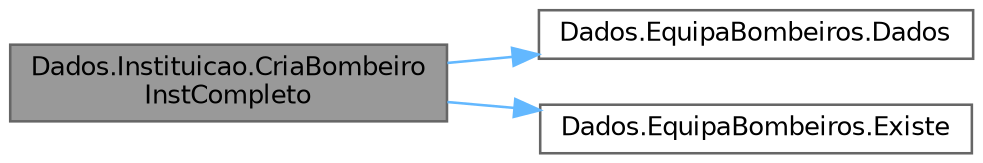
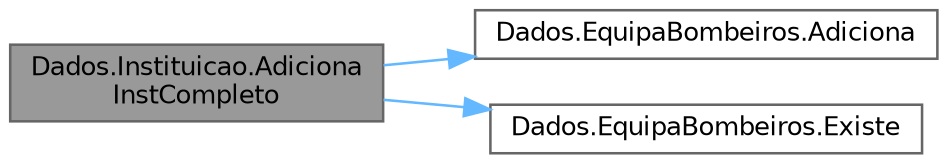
node "Dados.EquipaBombeiros.Dados": label "Dados.EquipaBombeiros.Dados" -> "Dados.EquipaBombeiros.Adiciona"
node "Dados.Instituicao.CriaBombeiro InstCompleto": label "Dados.Instituicao.CriaBombeiro InstCompleto" -> "Dados.Instituicao.Adiciona InstCompleto"
